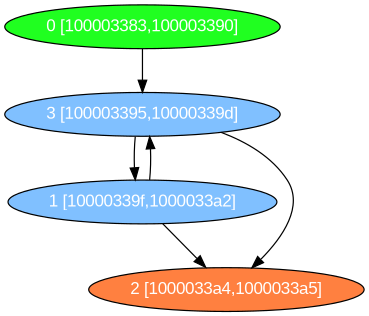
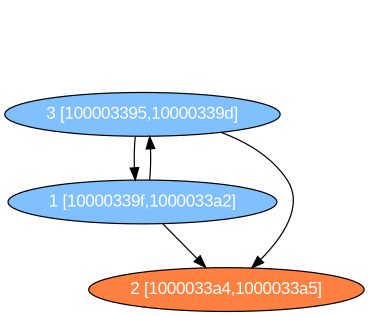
node "0 [100003383,100003390]": removed
